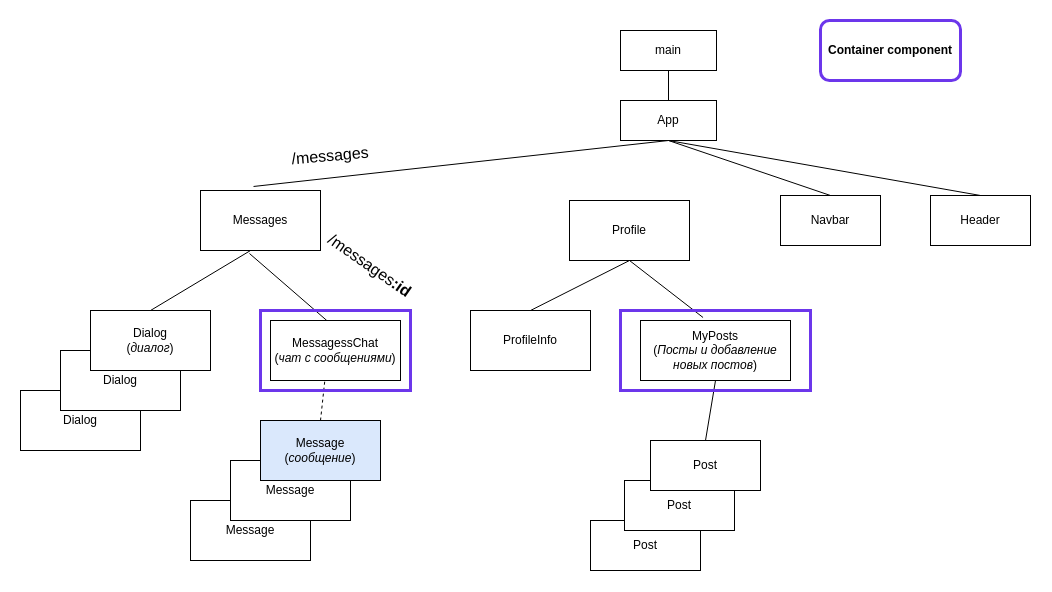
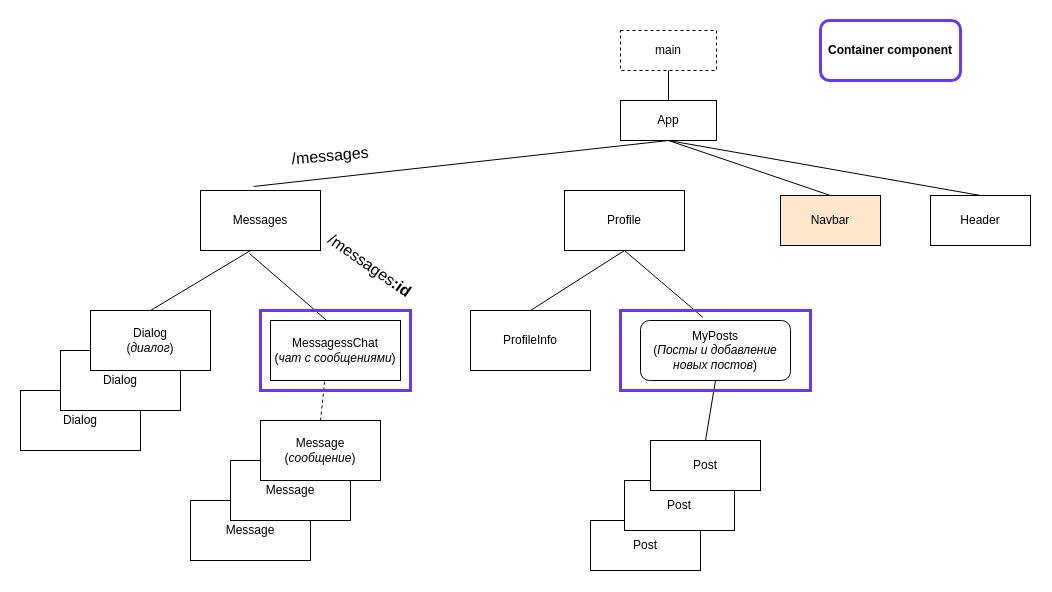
node "main": style solid -> dashed
node "Navbar": fillcolor #ffffff -> #ffe6cc
node "Profile": moved (630, 231) -> (625, 221)
node "MyPosts (Посты и добавление новых постов)": shape rectangle -> rounded rectangle
node "Message (сообщение)": fillcolor #dae8fc -> #ffffff
